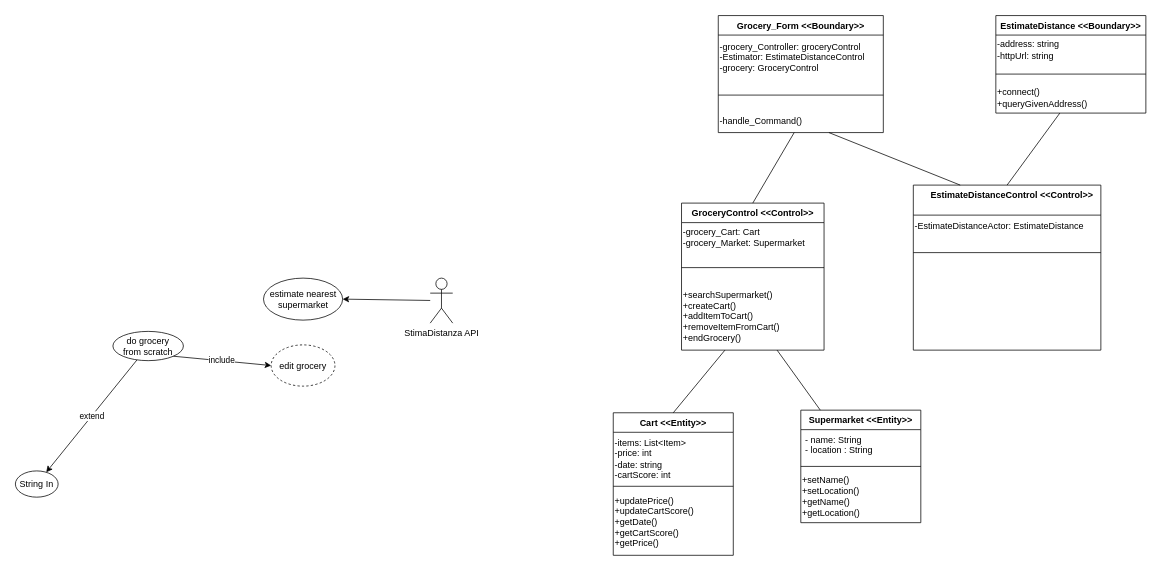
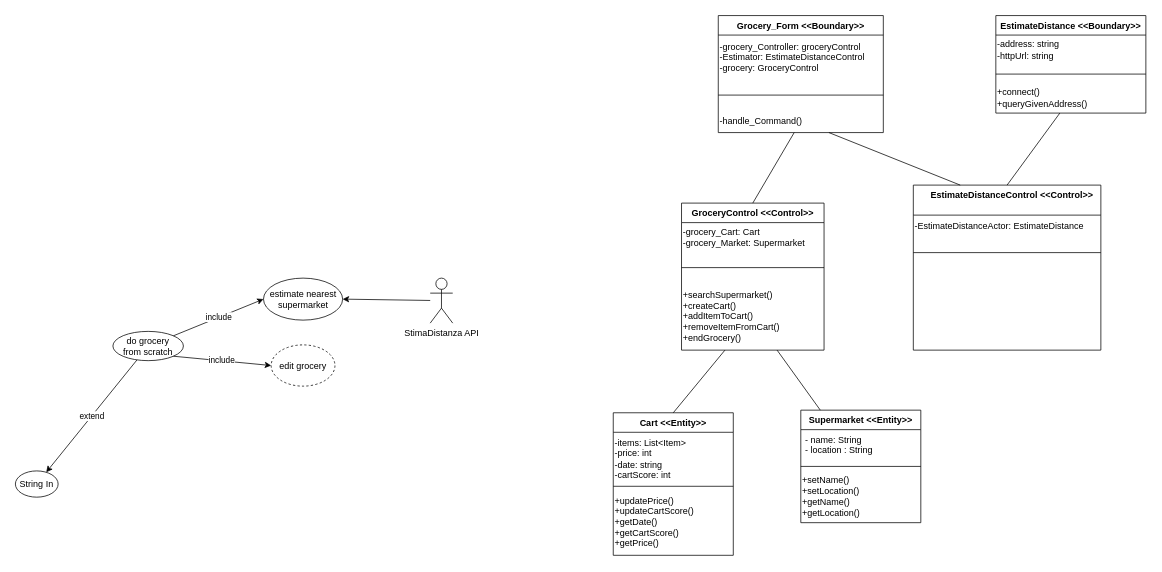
edge "do grocery from scratch" -> "estimate nearest supermarket": added, label "include"
